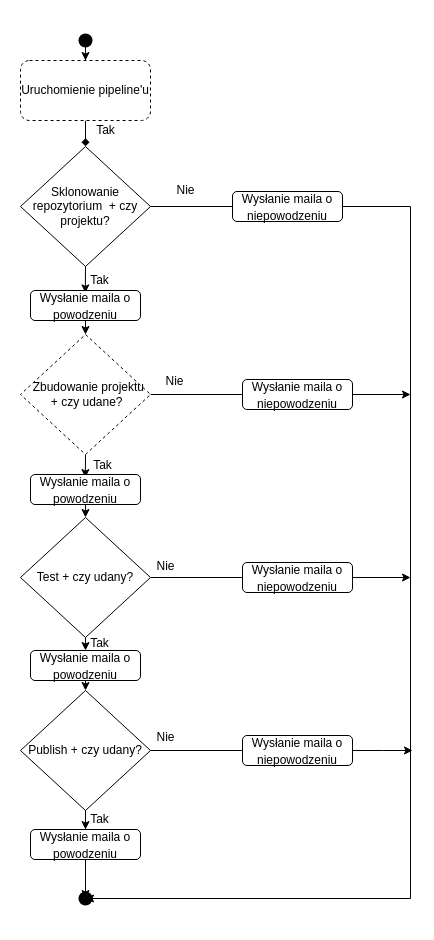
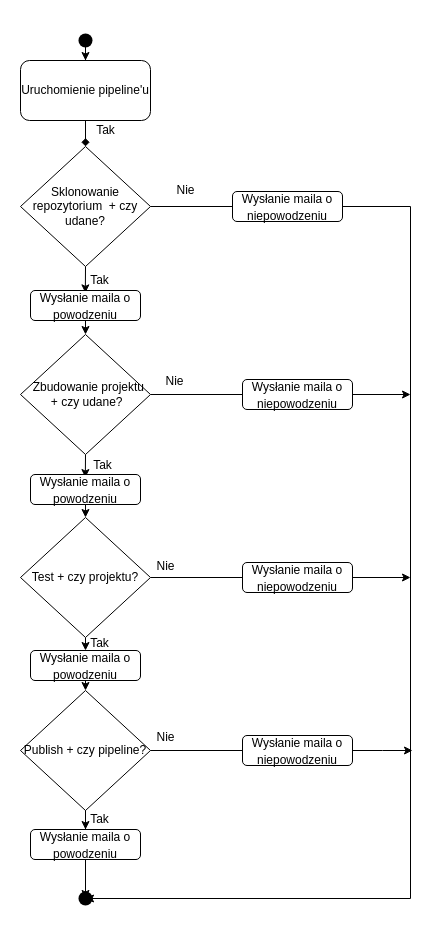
node "Uruchomienie pipeline'u": style dashed -> solid
node "Sklonowanie repozytorium + czy projektu?": label "Sklonowanie repozytorium + czy projektu?" -> "Sklonowanie repozytorium + czy udane?"
node "Zbudowanie projektu + czy udane?": style dashed -> solid
node "Test + czy udany?": label "Test + czy udany?" -> "Test + czy projektu?"
node "Publish + czy udany?": label "Publish + czy udany?" -> "Publish + czy pipeline?"
